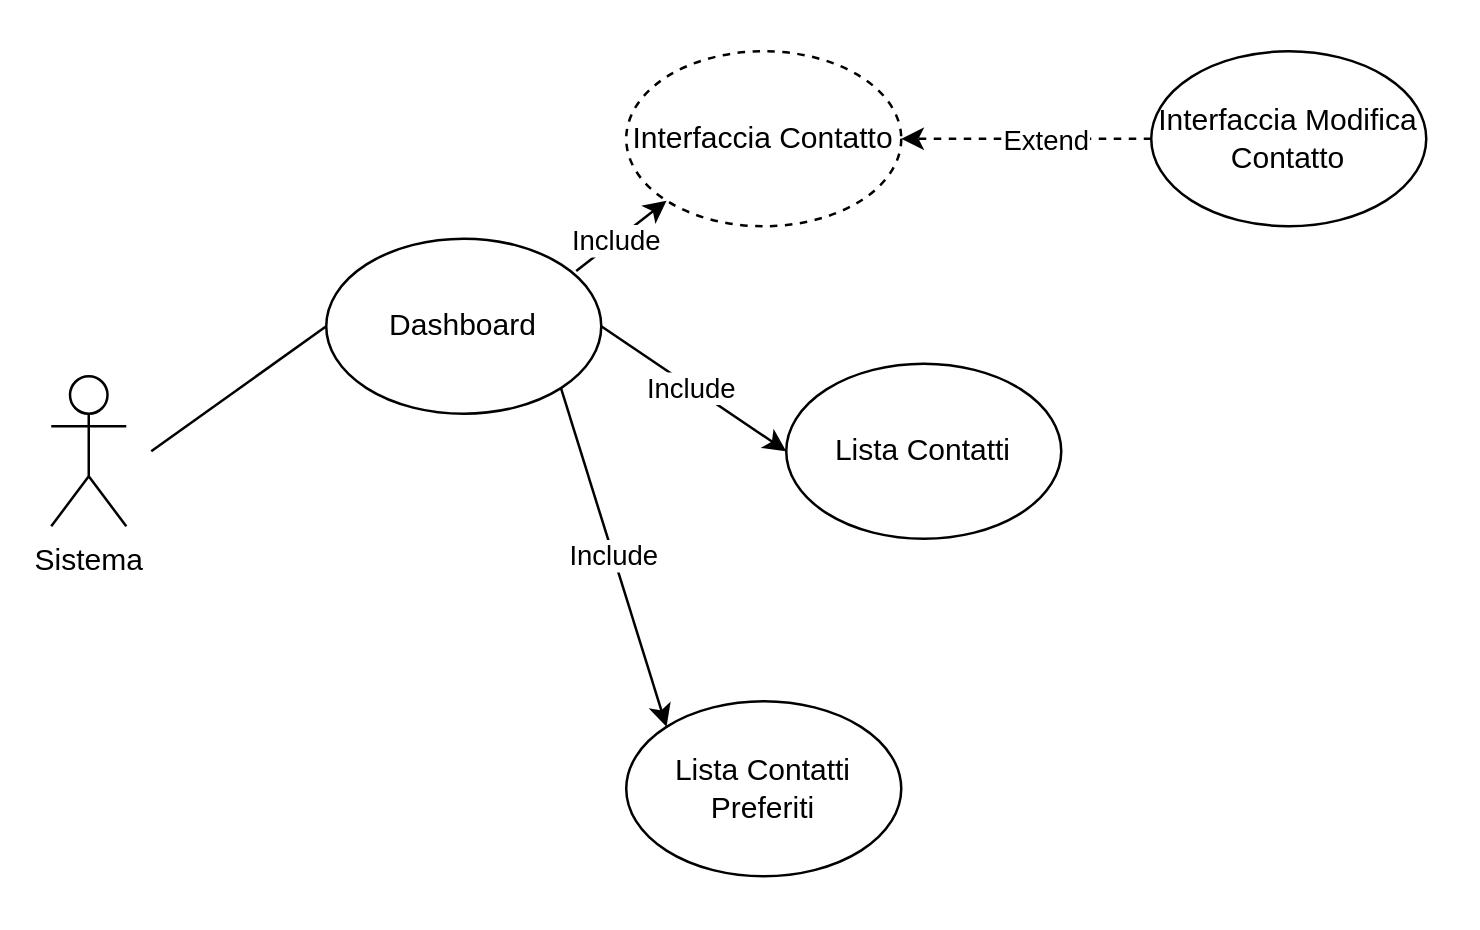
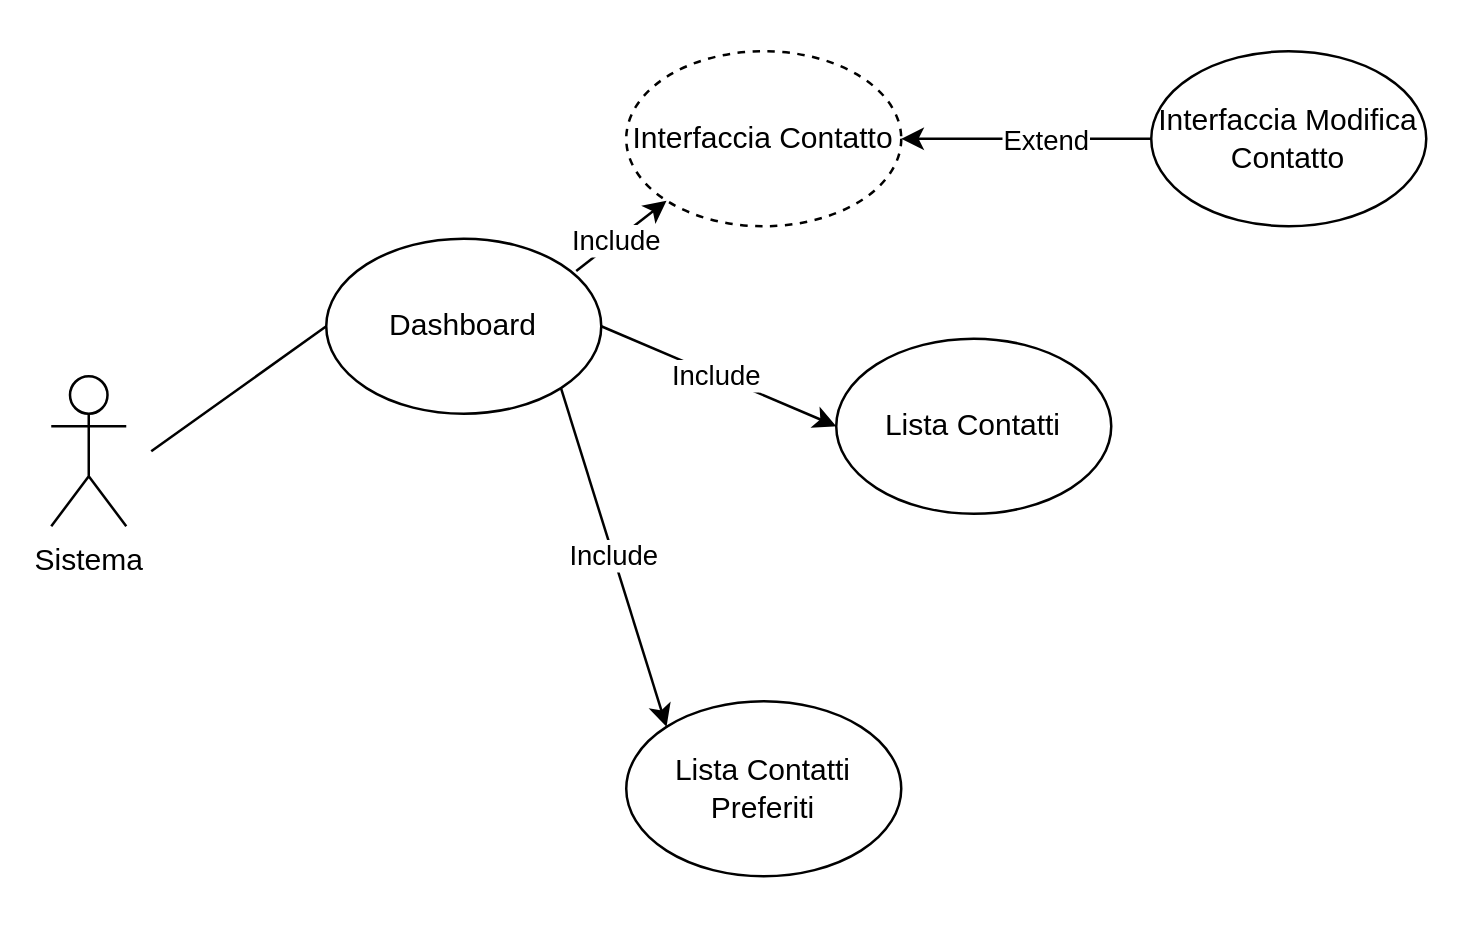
edge "Interfaccia Modifica Contatto" -> "Interfaccia Contatto": style dashed -> solid
node "Lista Contatti": moved (924, 451) -> (974, 426)
